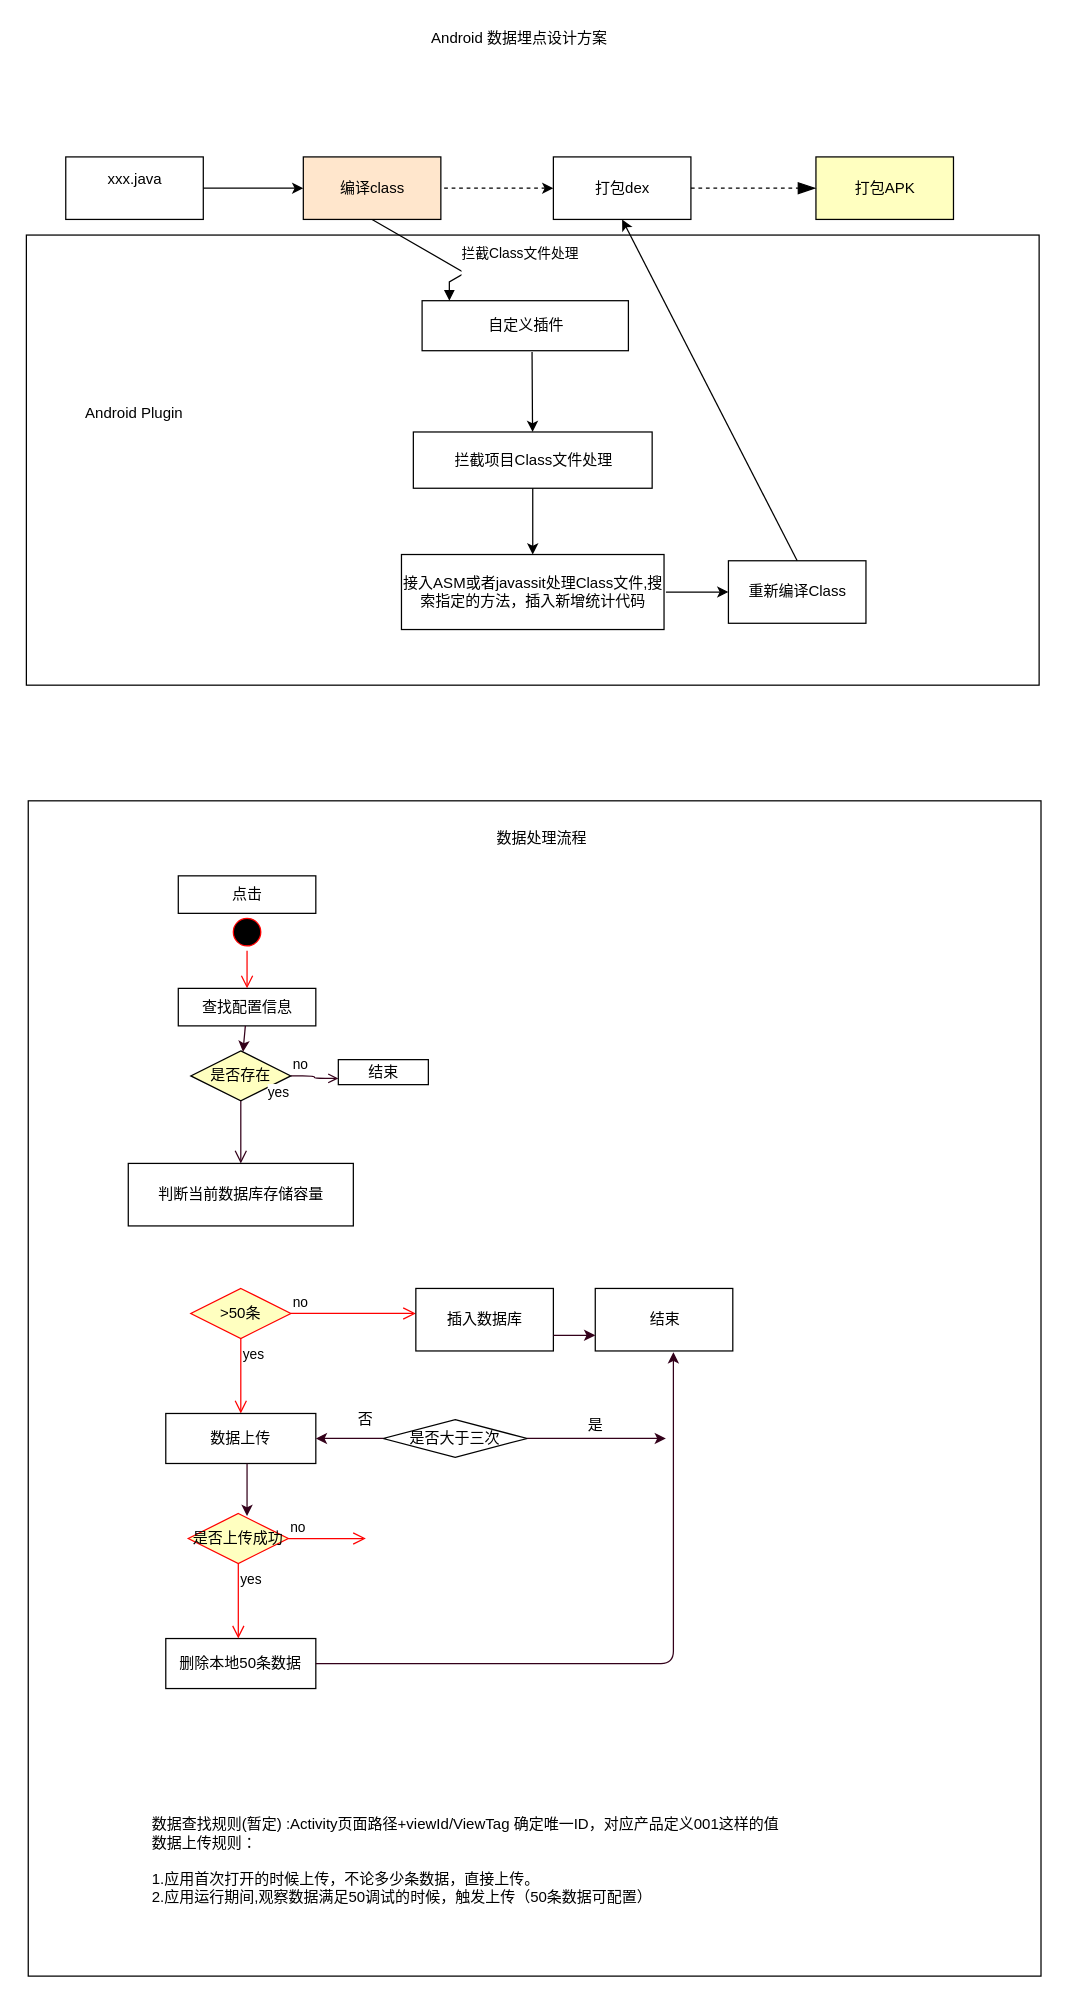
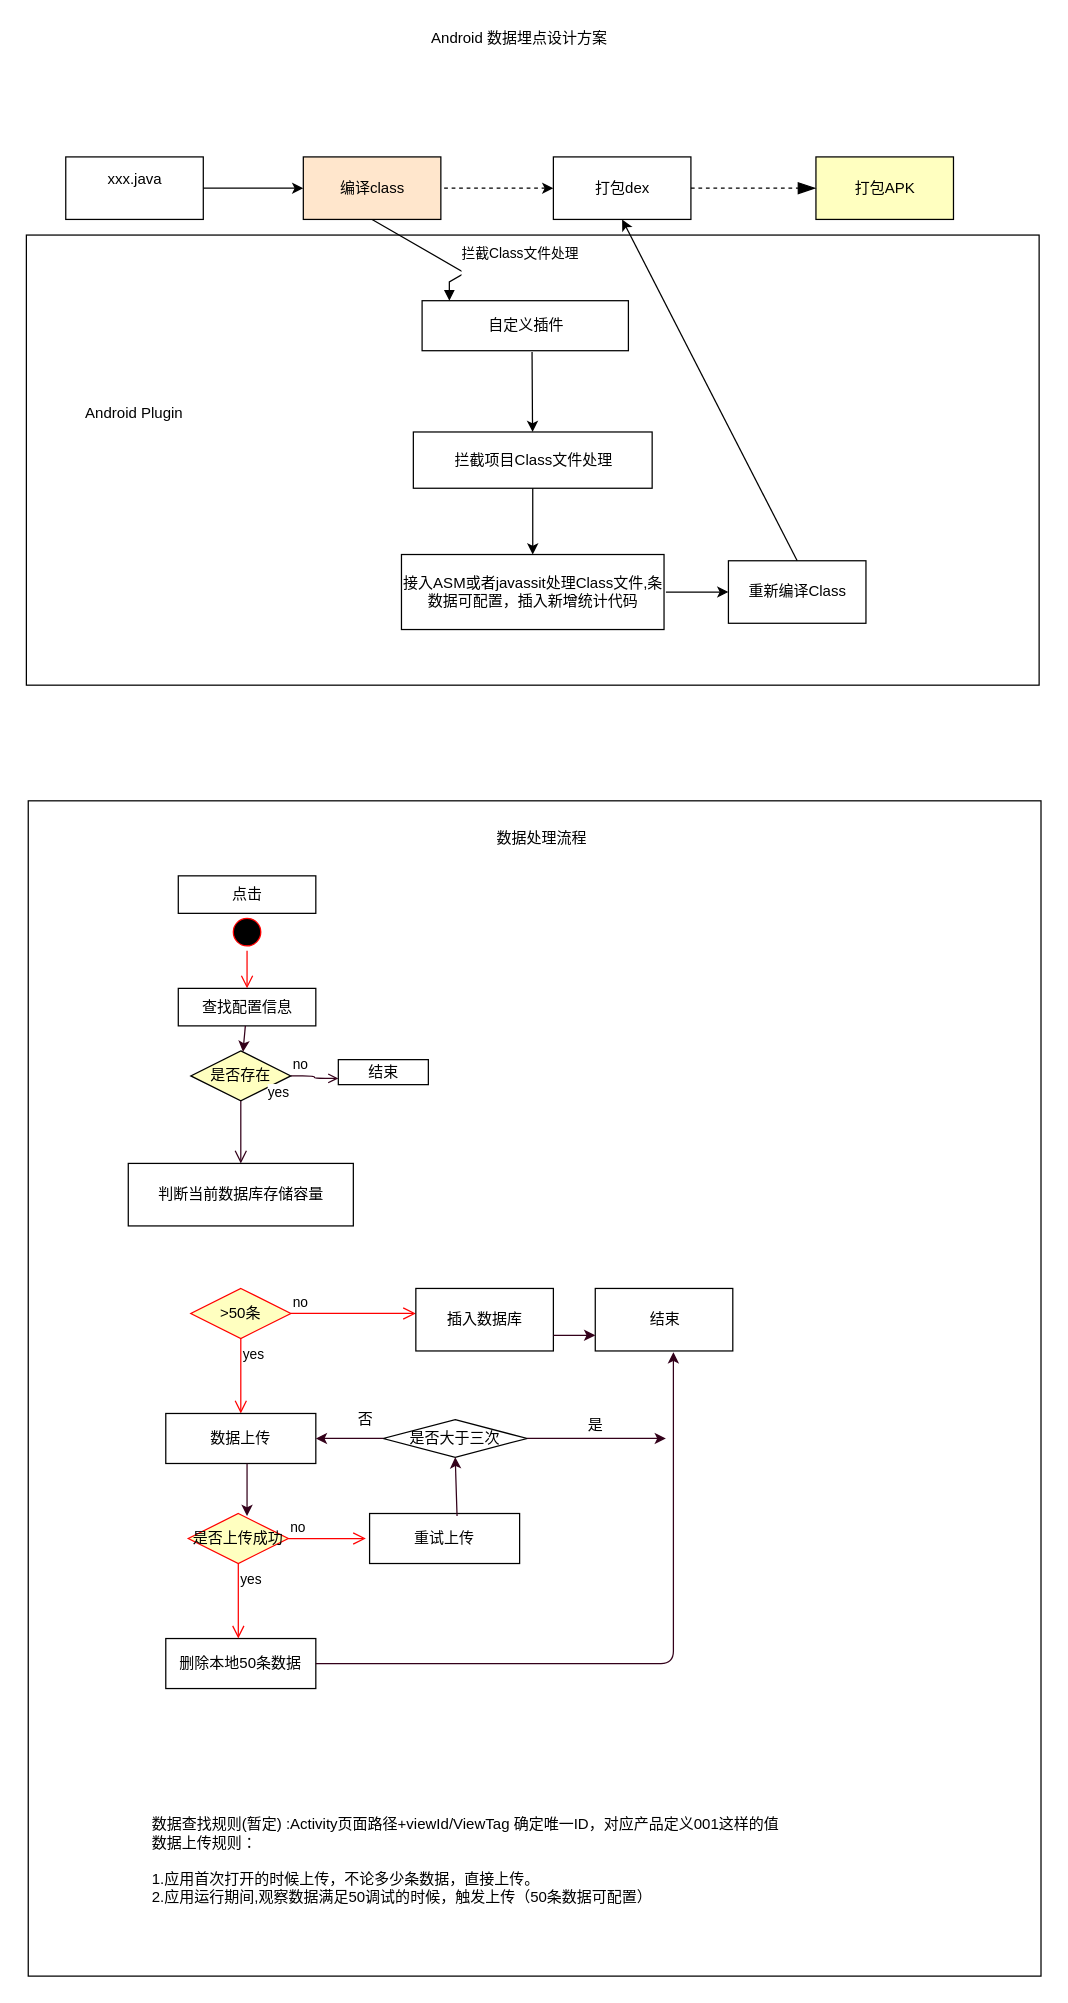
node "接入ASM或者javassit处理Class文件,搜索指定的方法，插入新增统计代码": label "接入ASM或者javassit处理Class文件,搜索指定的方法，插入新增统计代码" -> "接入ASM或者javassit处理Class文件,条数据可配置，插入新增统计代码"
edge "重试上传" -> "是否大于三次": added
node "重试上传": added
